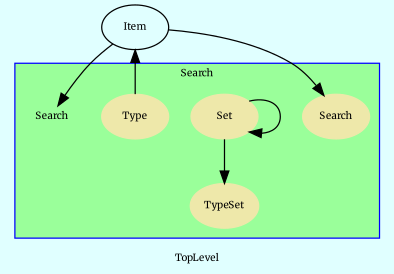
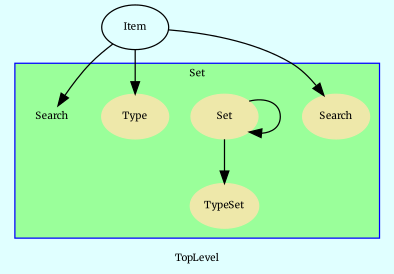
cluster "Search": label "Search" -> "Set"
edge "Type" -> "Item": reversed
